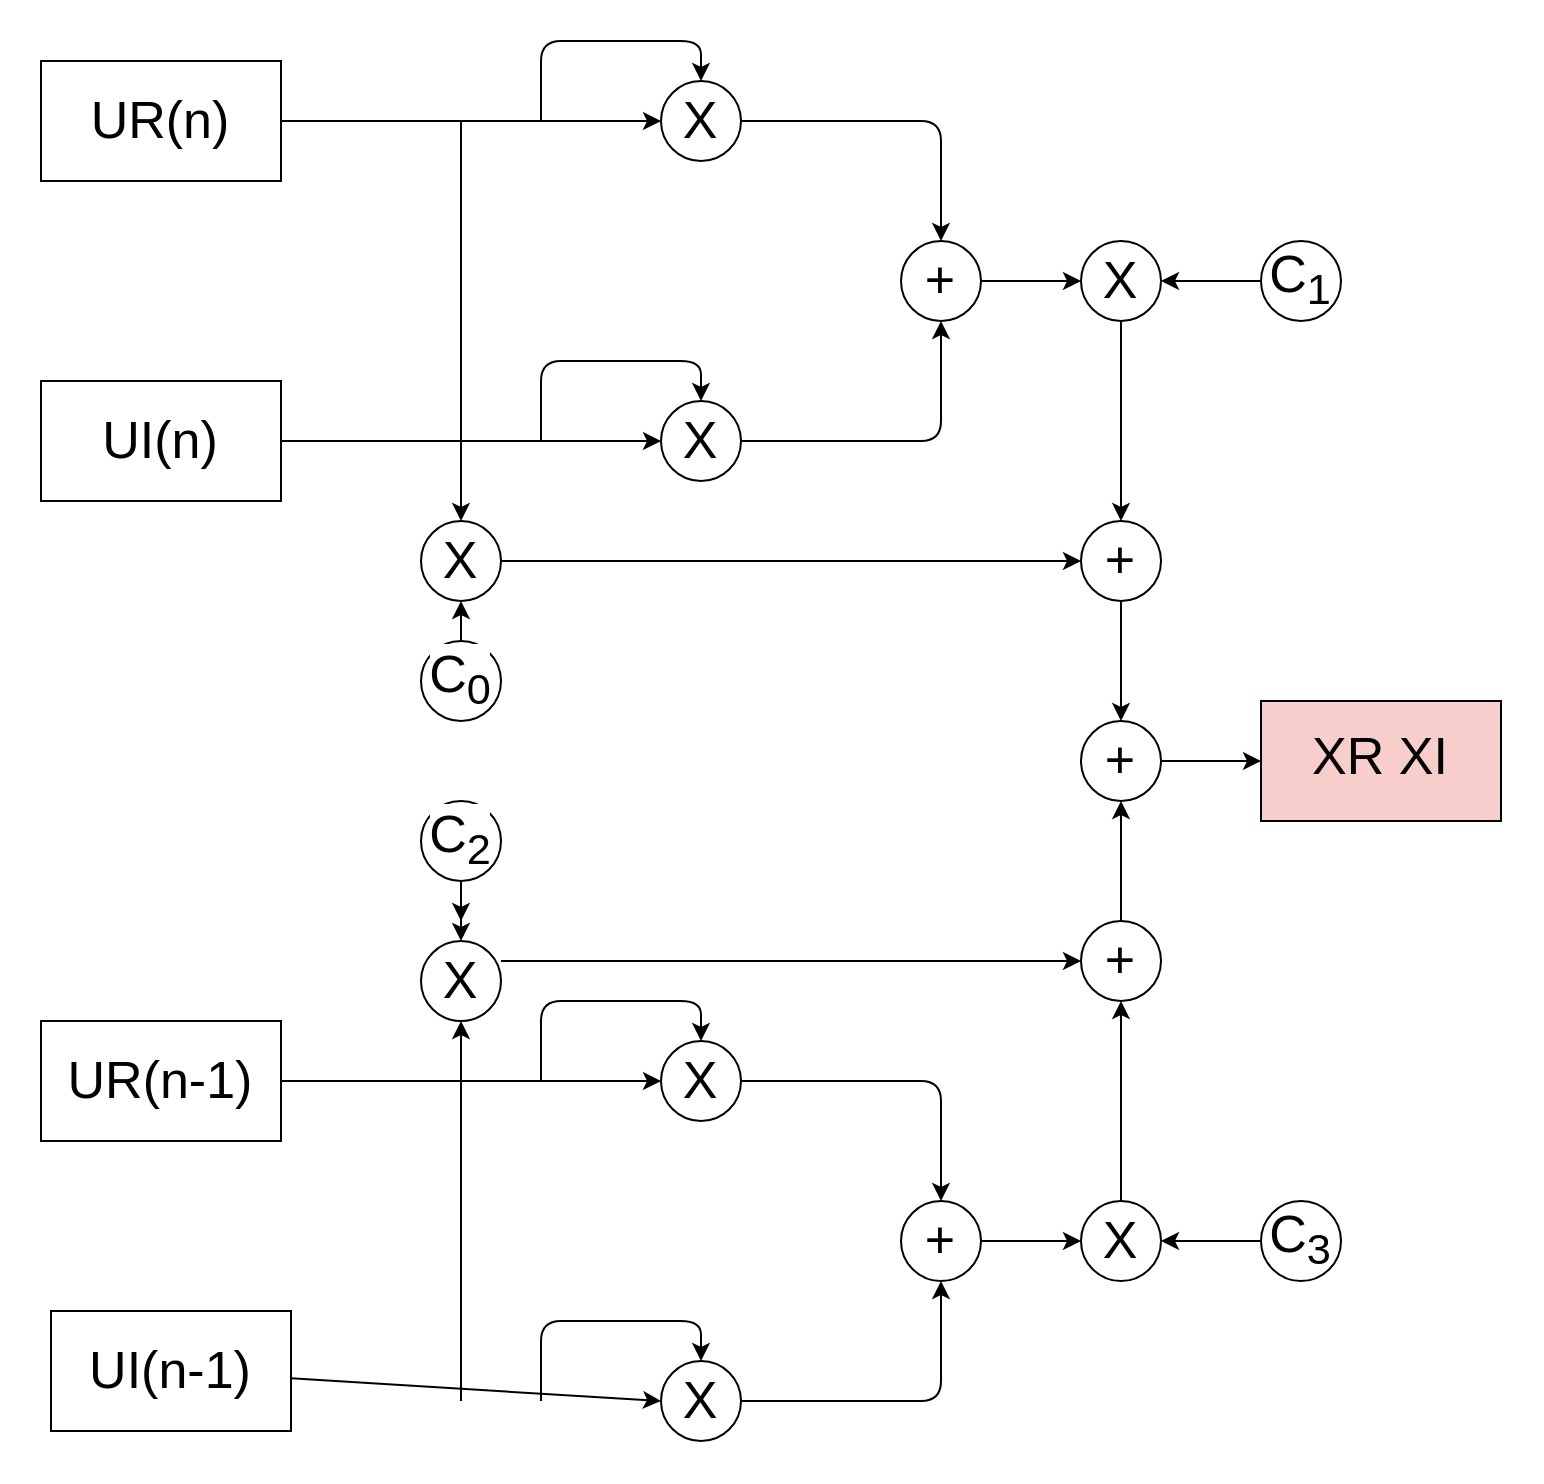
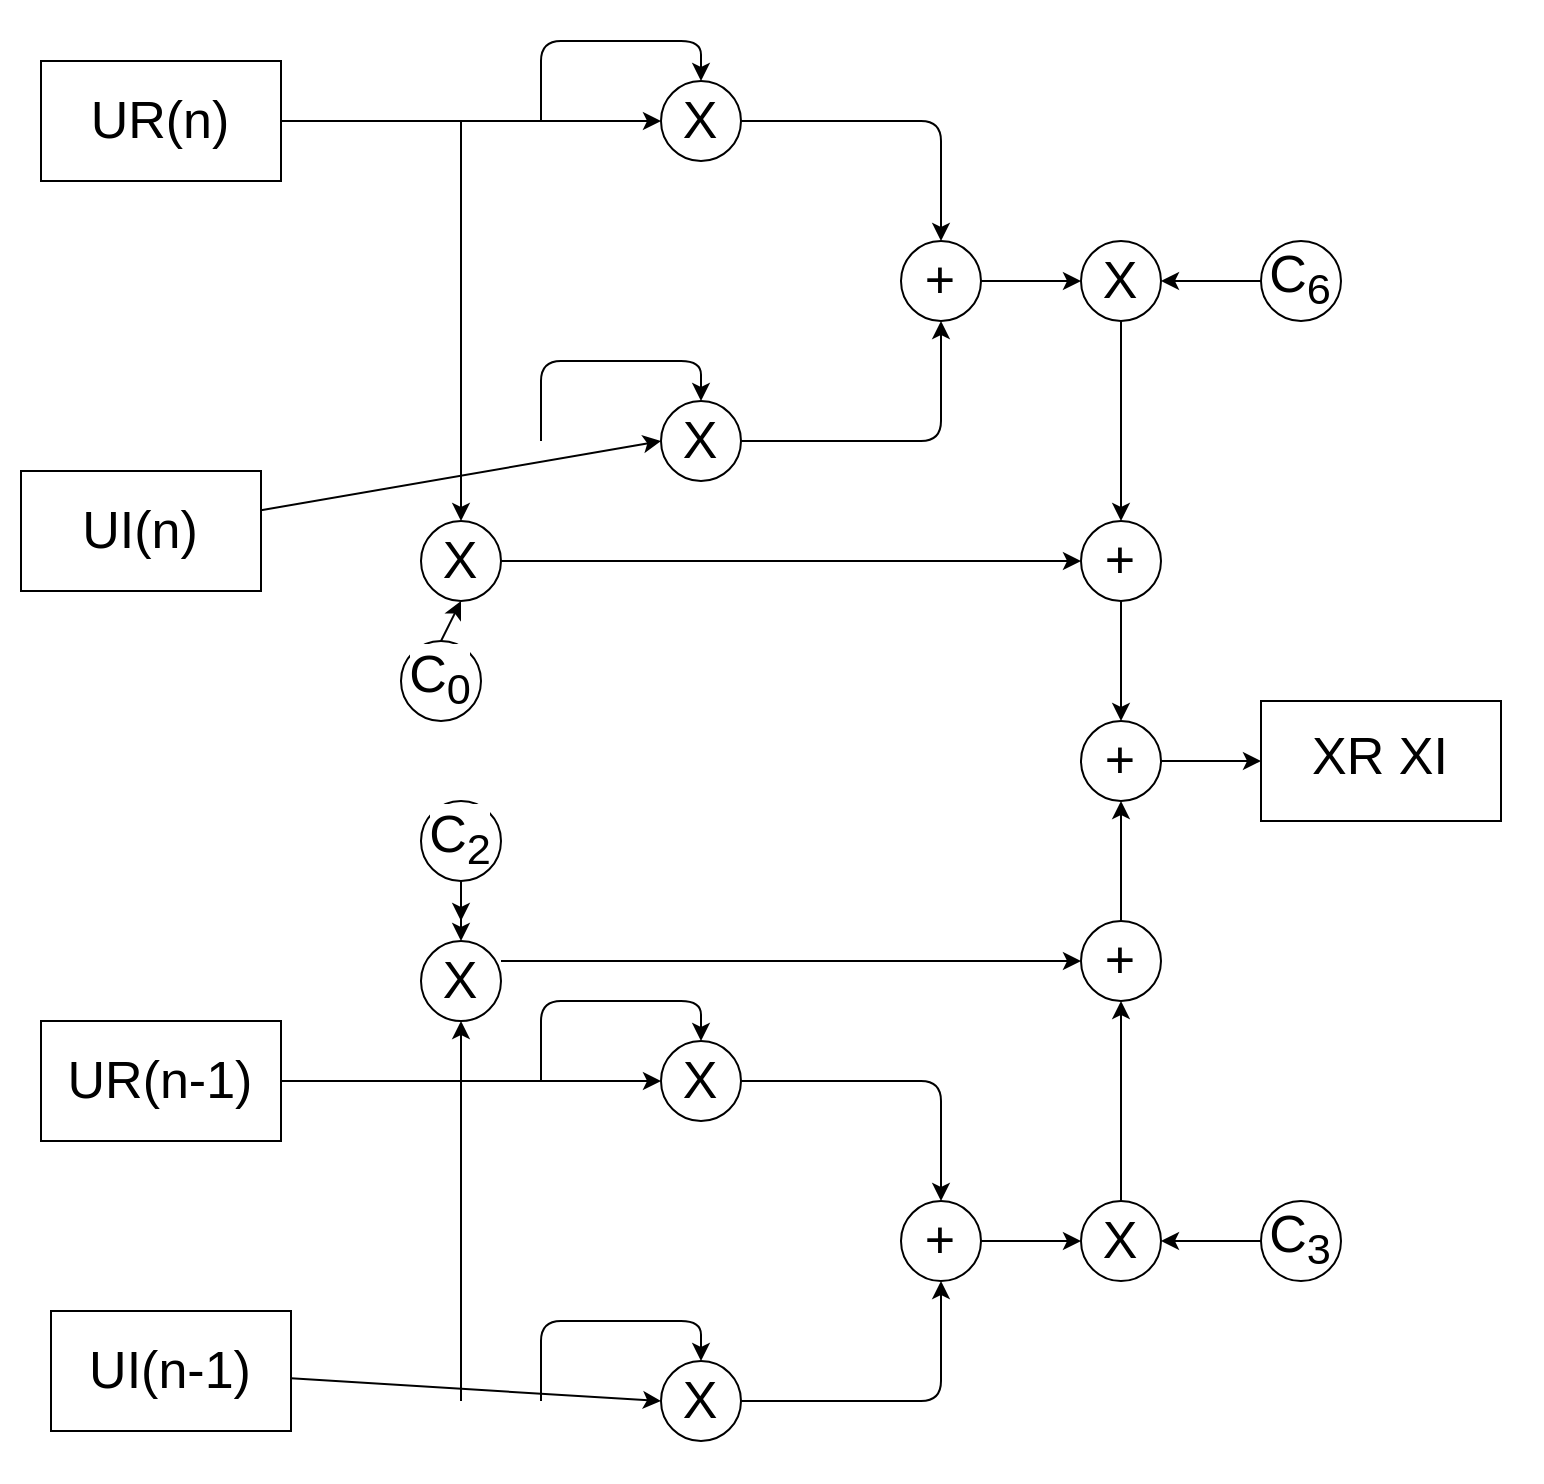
node "C1": label "C1" -> "C6"
node "UI(n)": moved (161, 441) -> (141, 531)
node "C0": moved (461, 681) -> (441, 681)
node "XR XI": fillcolor #f8cecc -> #ffffff
